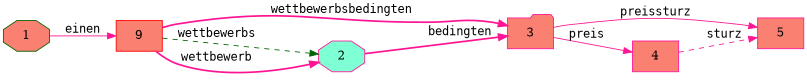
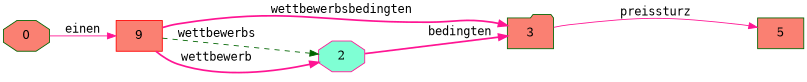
node "3": color deeppink -> darkgreen
node "5": color deeppink -> darkgreen
node "1": label "1" -> "0"
node "4": removed
